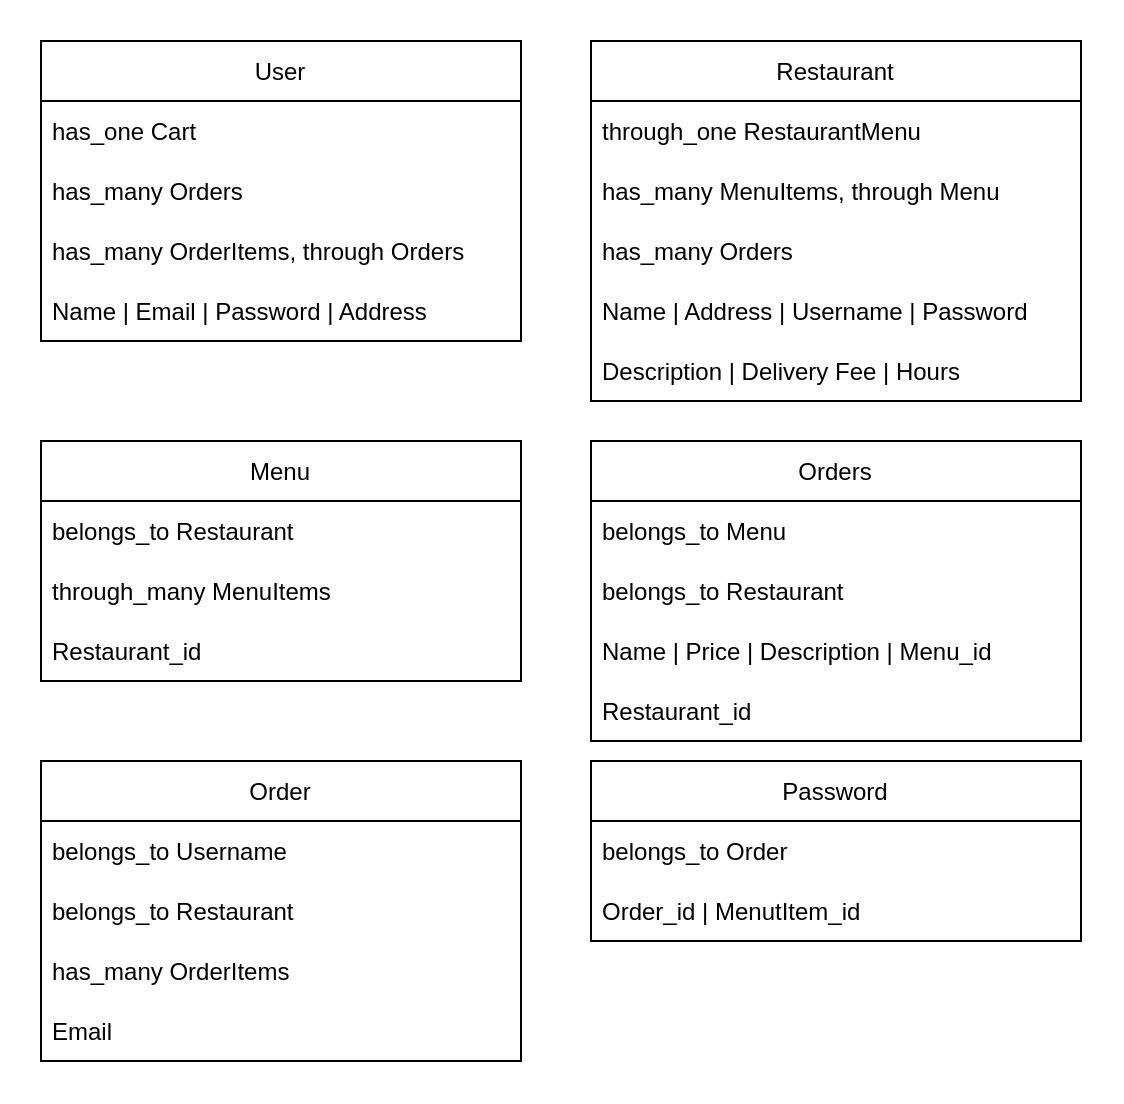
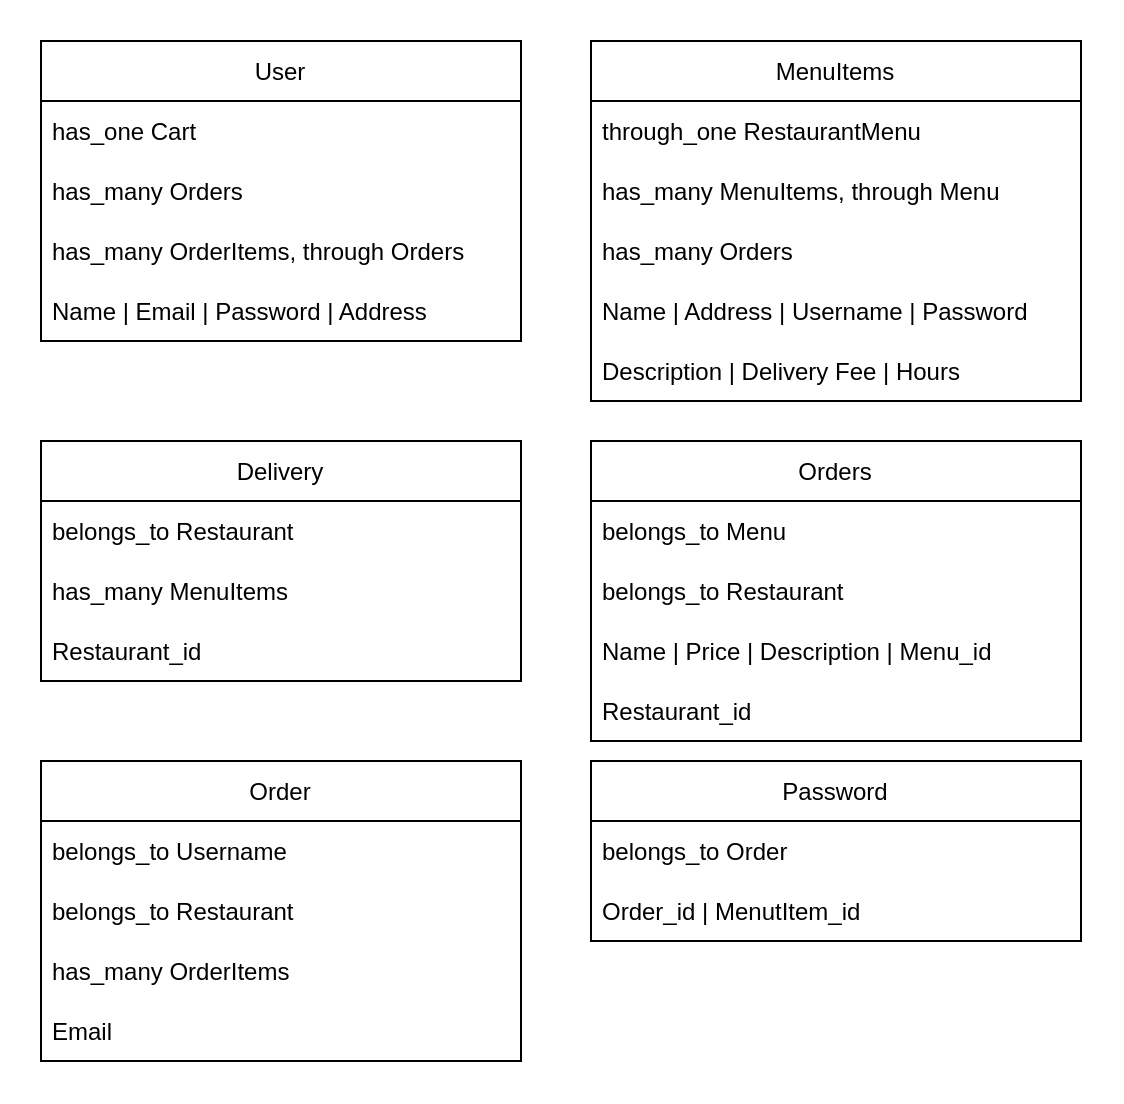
node "Restaurant": label "Restaurant" -> "MenuItems"
node "Menu": label "Menu" -> "Delivery"
node "through_many MenuItems": label "through_many MenuItems" -> "has_many MenuItems"
